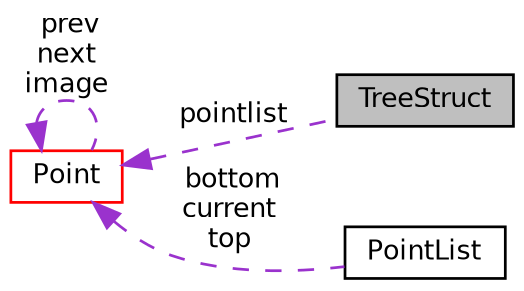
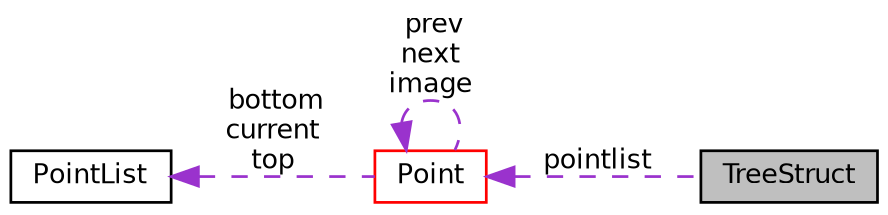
edge "PointList" -> "Point": reversed
